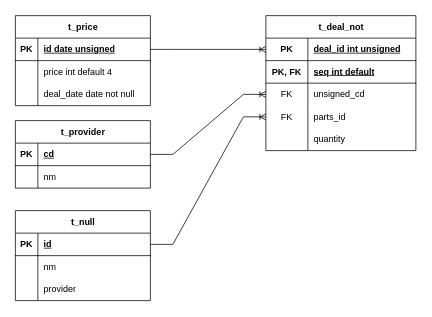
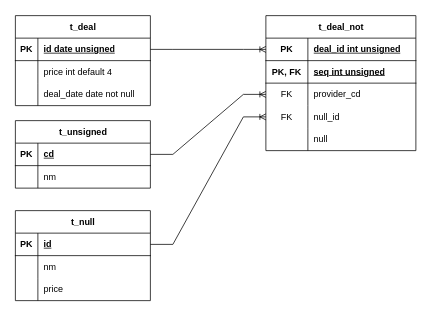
node "t_price": label "t_price" -> "t_deal"
node "seq int default": label "seq int default" -> "seq int unsigned"
node "unsigned_cd": label "unsigned_cd" -> "provider_cd"
node "parts_id": label "parts_id" -> "null_id"
node "t_provider": label "t_provider" -> "t_unsigned"
node "quantity": label "quantity" -> "null"
node "provider": label "provider" -> "price"
